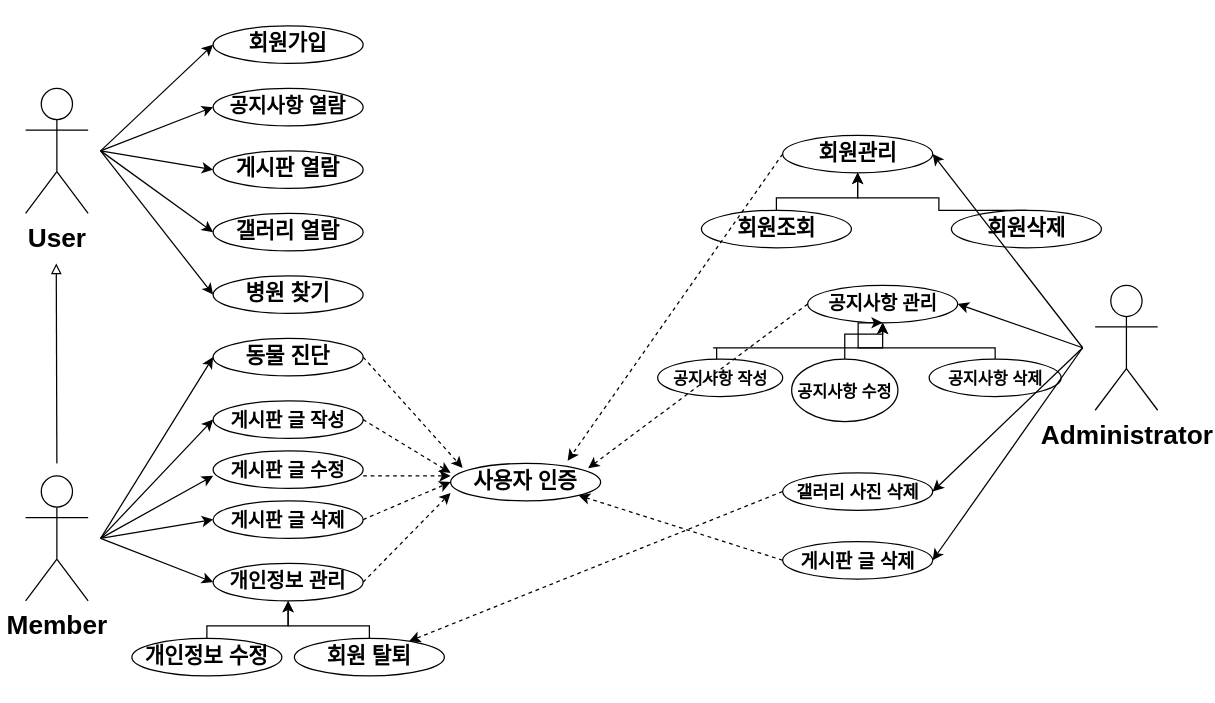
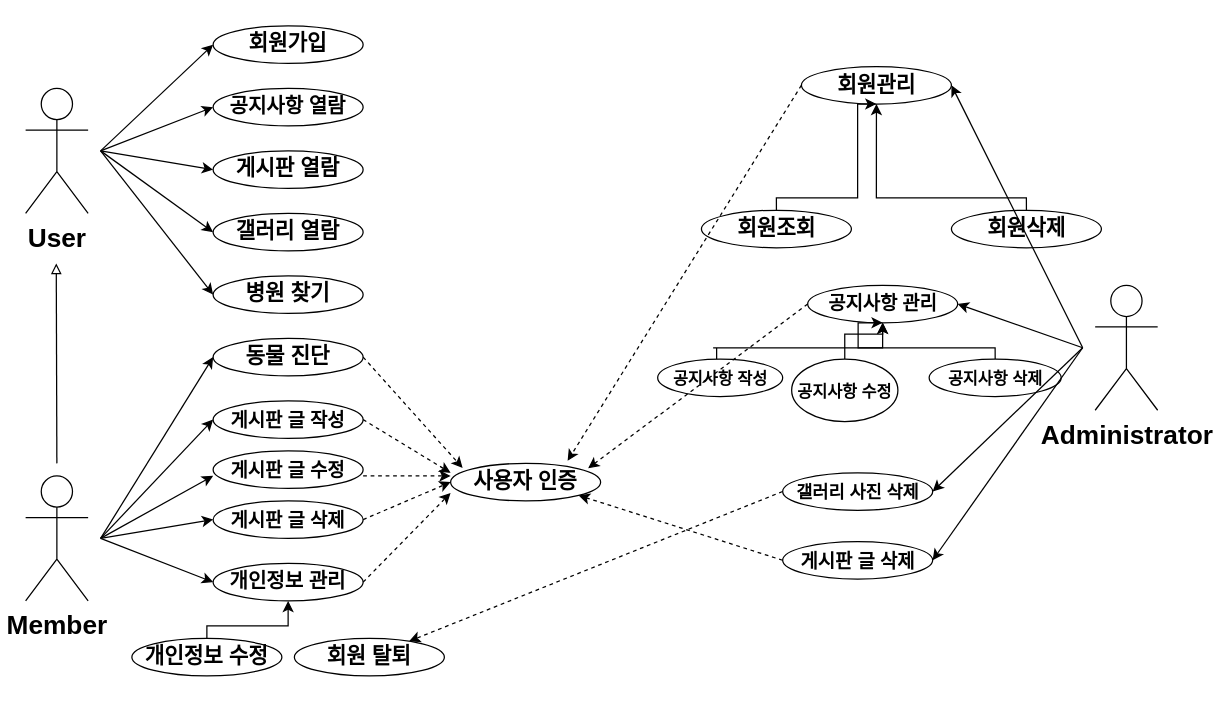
node "회원관리": moved (858, 154) -> (876, 85)
edge "회원 탈퇴" -> "개인정보 관리": removed
